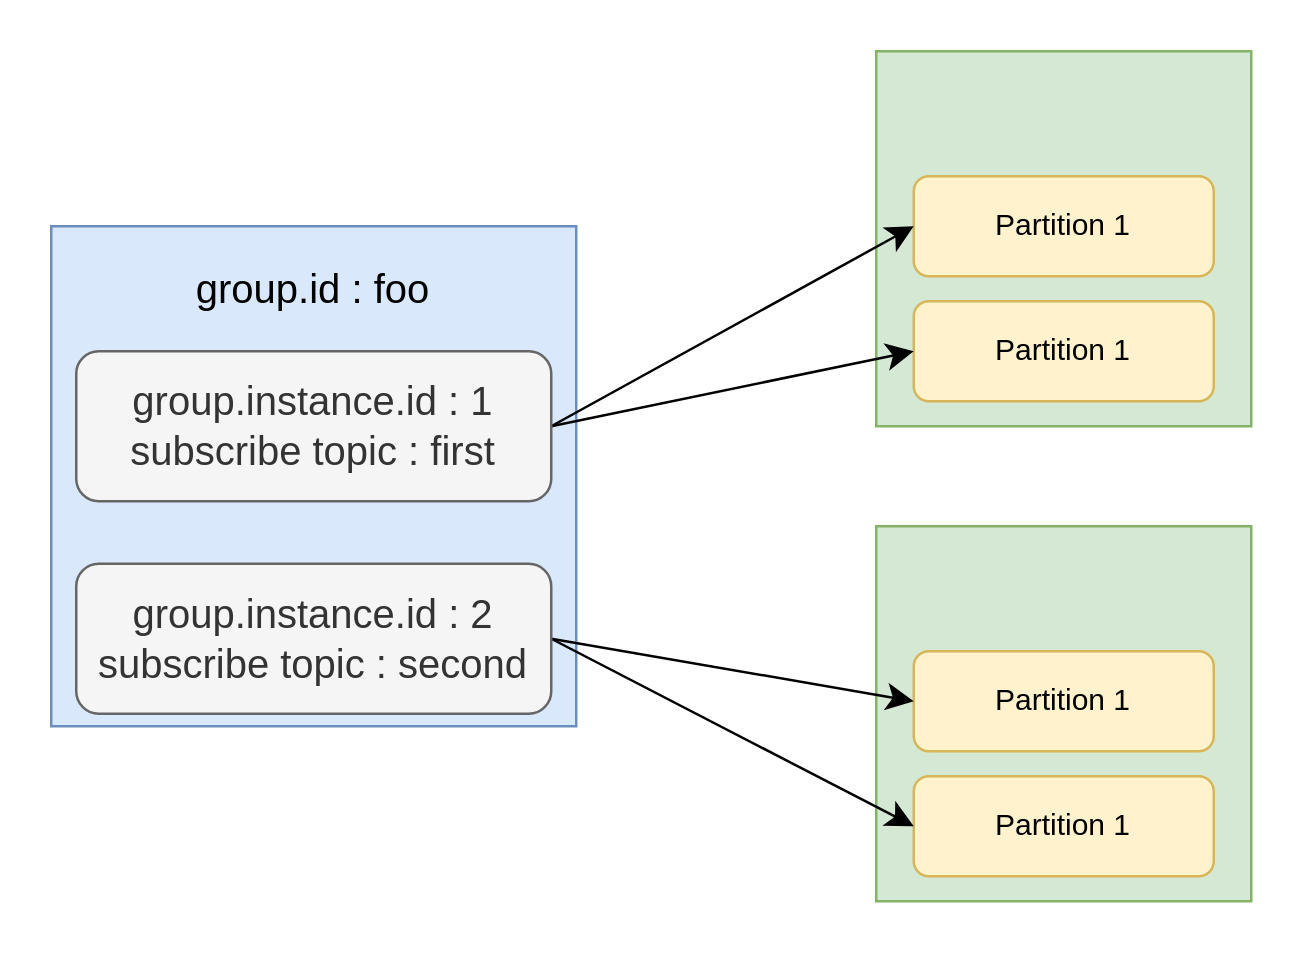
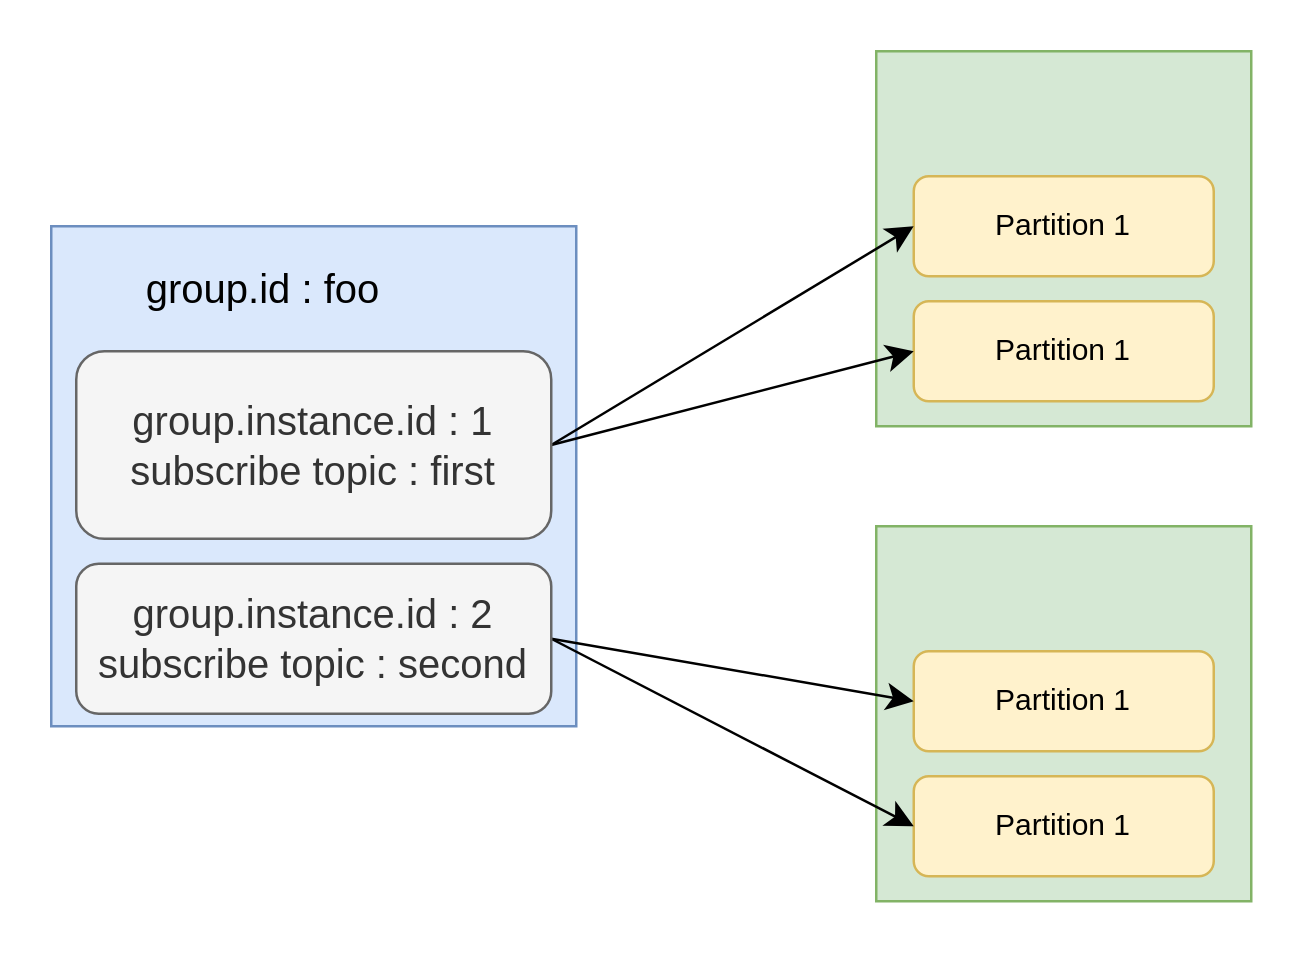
node "group.id : foo": moved (314, 289) -> (264, 289)
node "group.instance.id : 1 subscribe topic : first": size 475x150 -> 475x188
